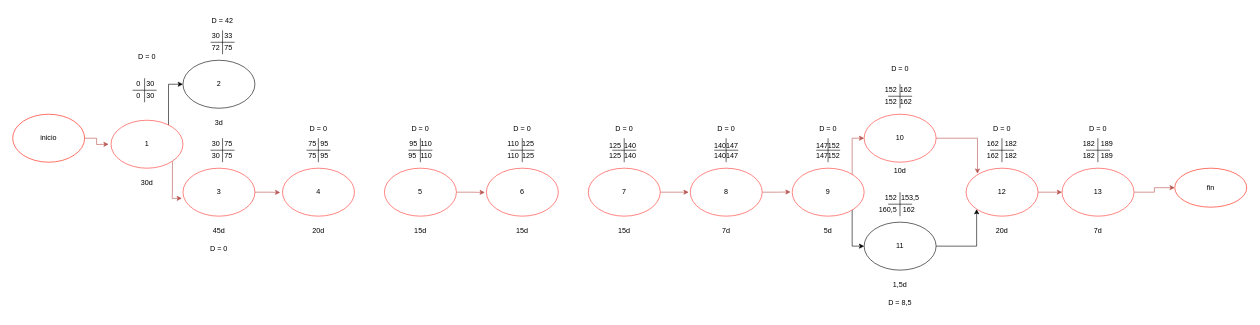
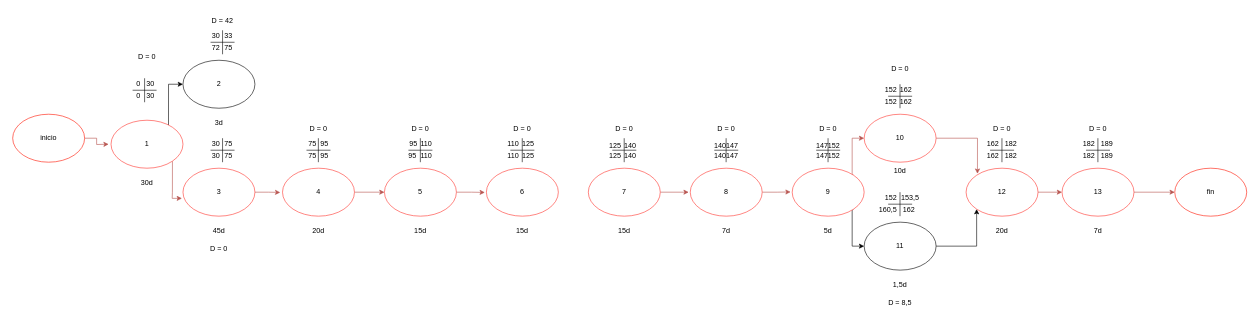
node "fin": size 72x39 -> 72x48
edge "4" -> "5": added
